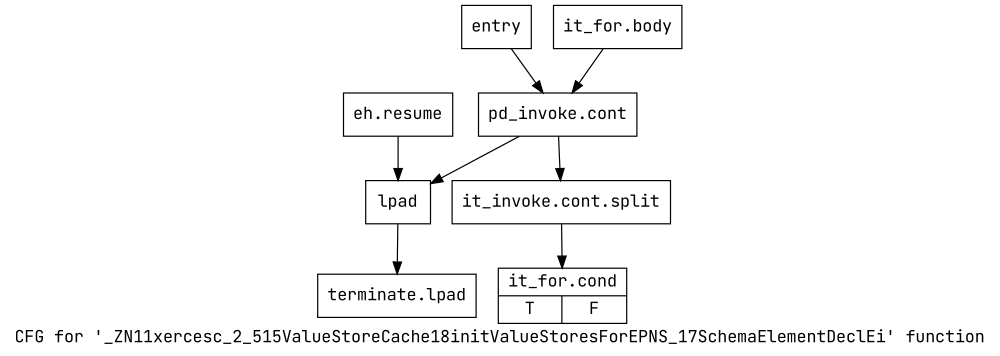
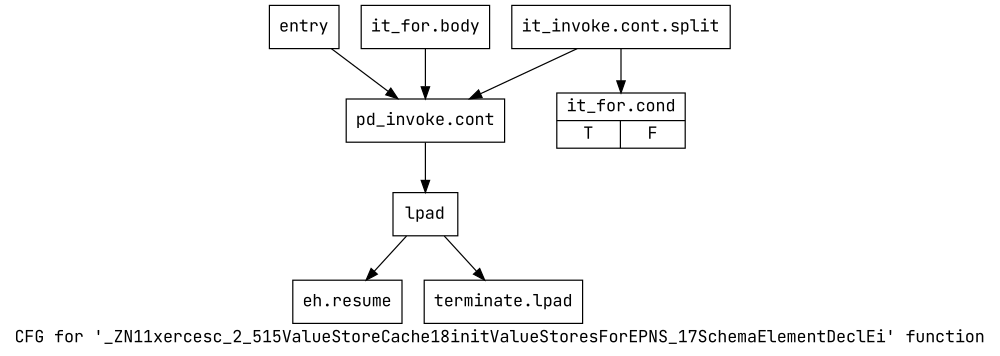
edge "eh.resume" -> "lpad": reversed
edge "pd_invoke.cont" -> "it_invoke.cont.split": reversed
